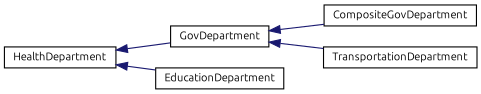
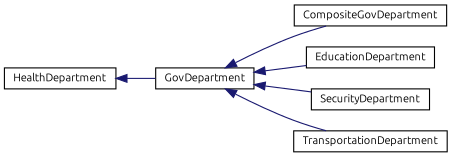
edge "EducationDepartment" -> "HealthDepartment": now "EducationDepartment" -> "GovDepartment"
node "SecurityDepartment": added
